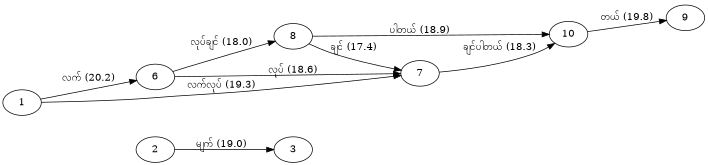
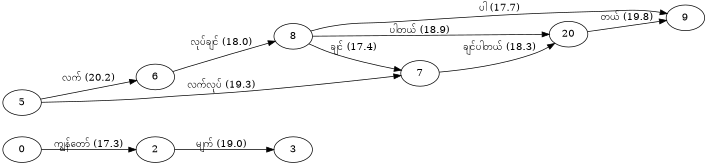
edge "8" -> "9": added, label "ပါ (17.7)"
node "10": label "10" -> "20"
edge "6" -> "7": removed, label "လုပ် (18.6)"
node "1": label "1" -> "5"
node "0": added
